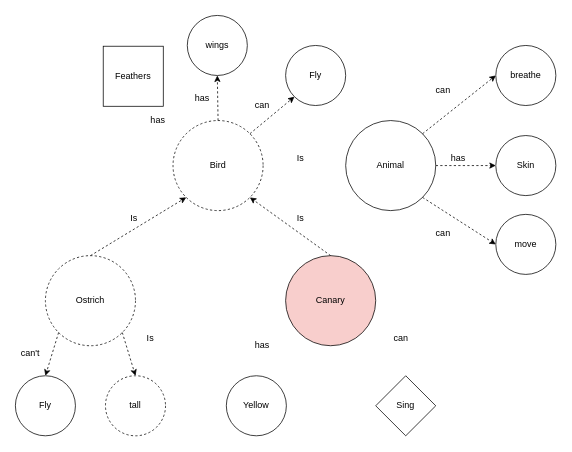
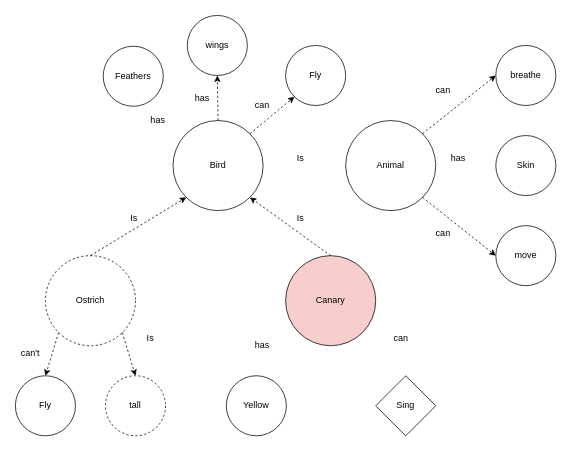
node "Feathers": shape rectangle -> ellipse
node "Bird": style dashed -> solid
edge "Animal" -> "Skin": removed
node "move": moved (525, 244) -> (525, 255)
